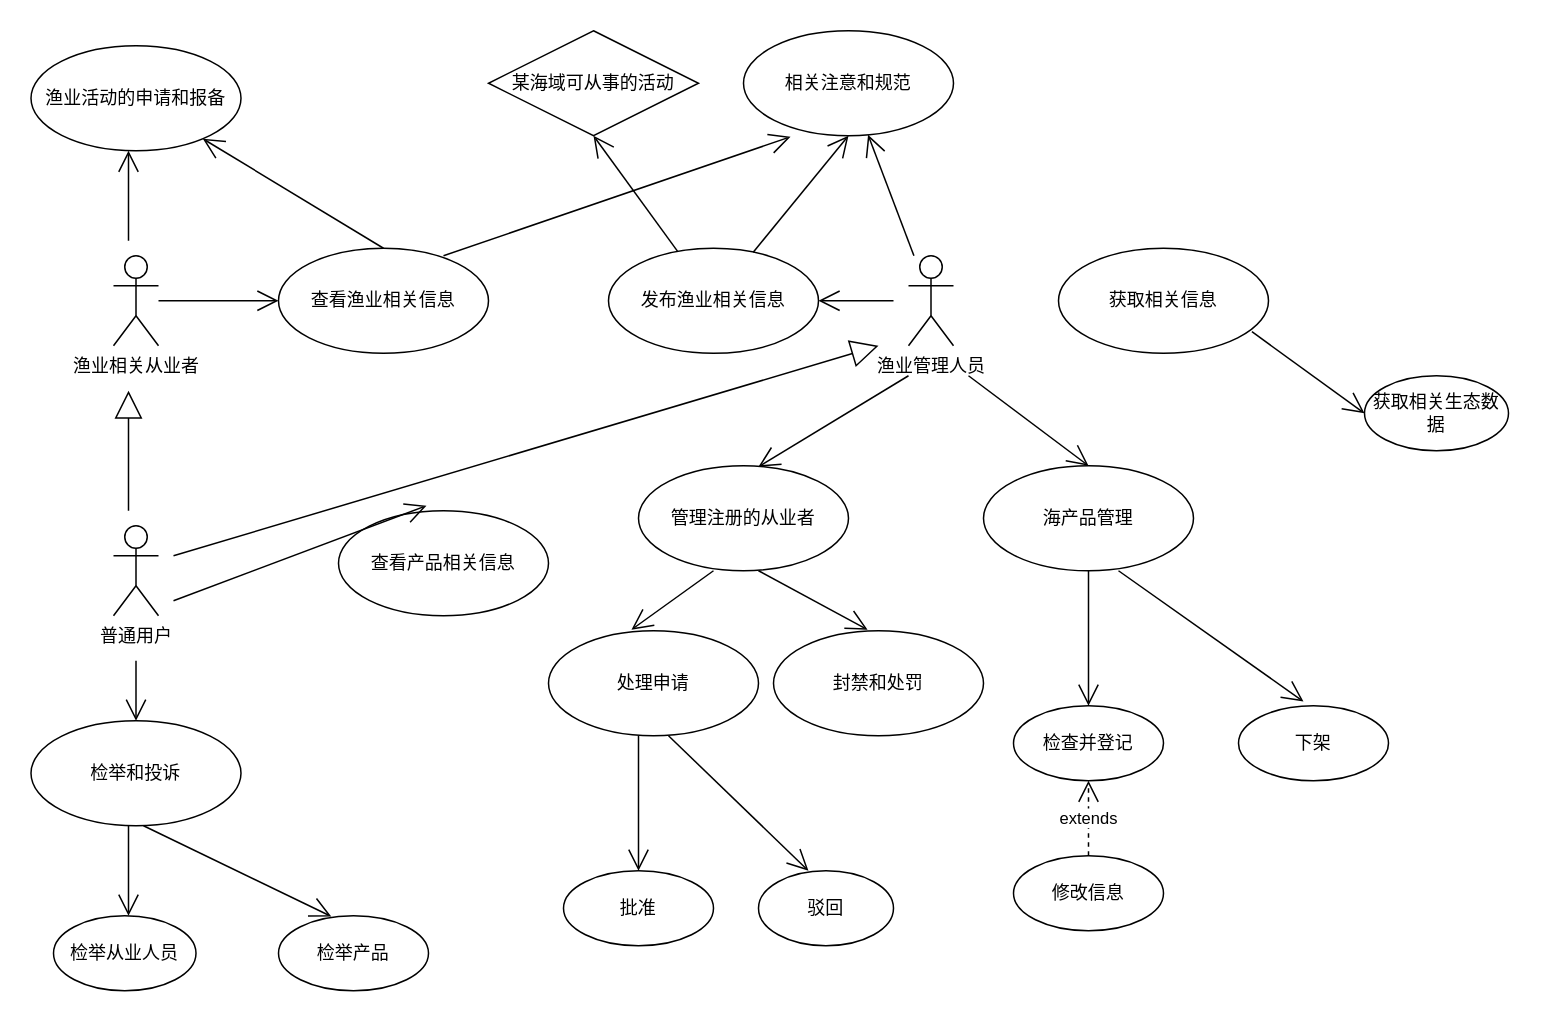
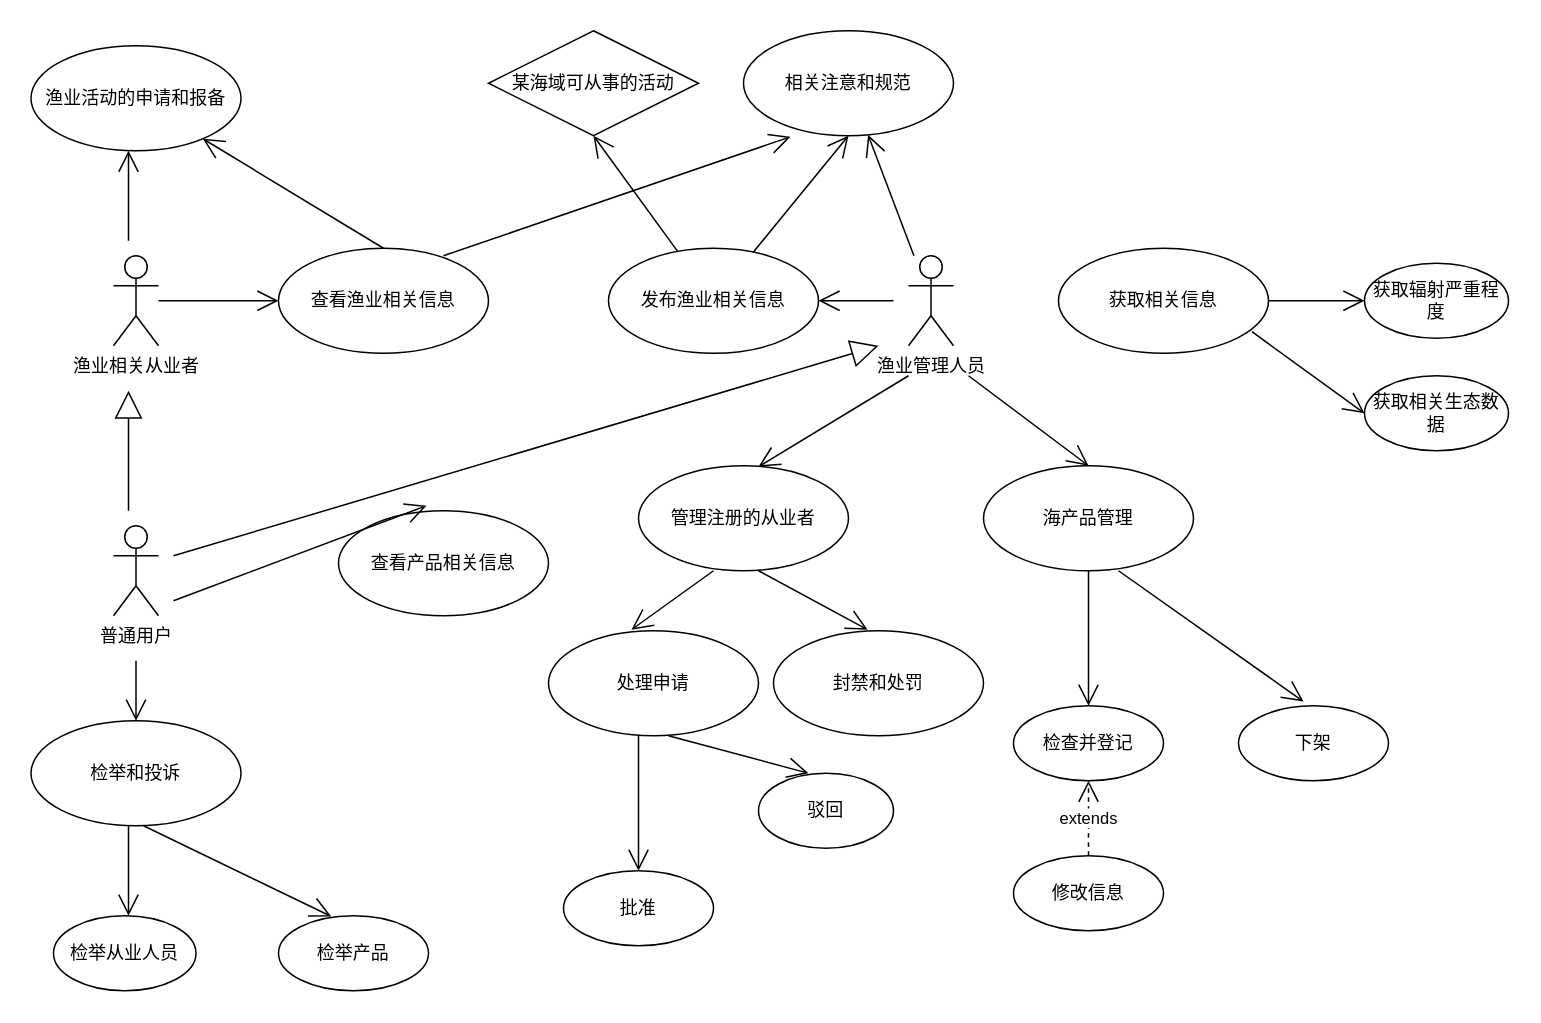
edge "获取相关信息" -> "获取辐射严重程度": added
node "获取辐射严重程度": added
node "驳回": moved (826, 908) -> (826, 811)
